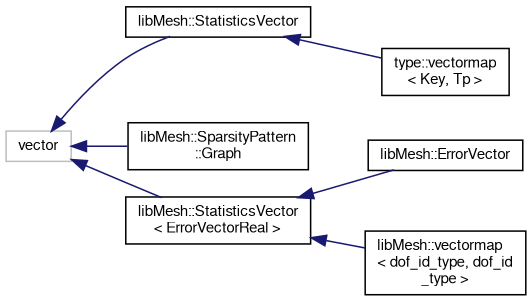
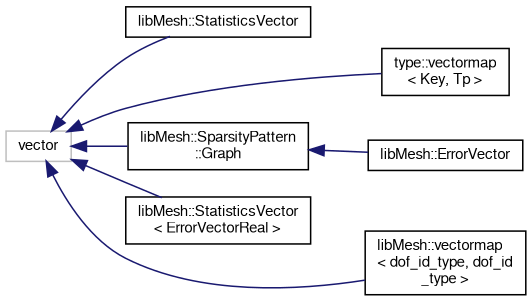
edge "type::vectormap < Key, Tp >" -> "libMesh::StatisticsVector": now "type::vectormap < Key, Tp >" -> "vector"
edge "libMesh::ErrorVector" -> "libMesh::StatisticsVector < ErrorVectorReal >": now "libMesh::ErrorVector" -> "libMesh::SparsityPattern ::Graph"
edge "libMesh::vectormap < dof_id_type, dof_id _type >" -> "libMesh::StatisticsVector < ErrorVectorReal >": now "libMesh::vectormap < dof_id_type, dof_id _type >" -> "vector"
